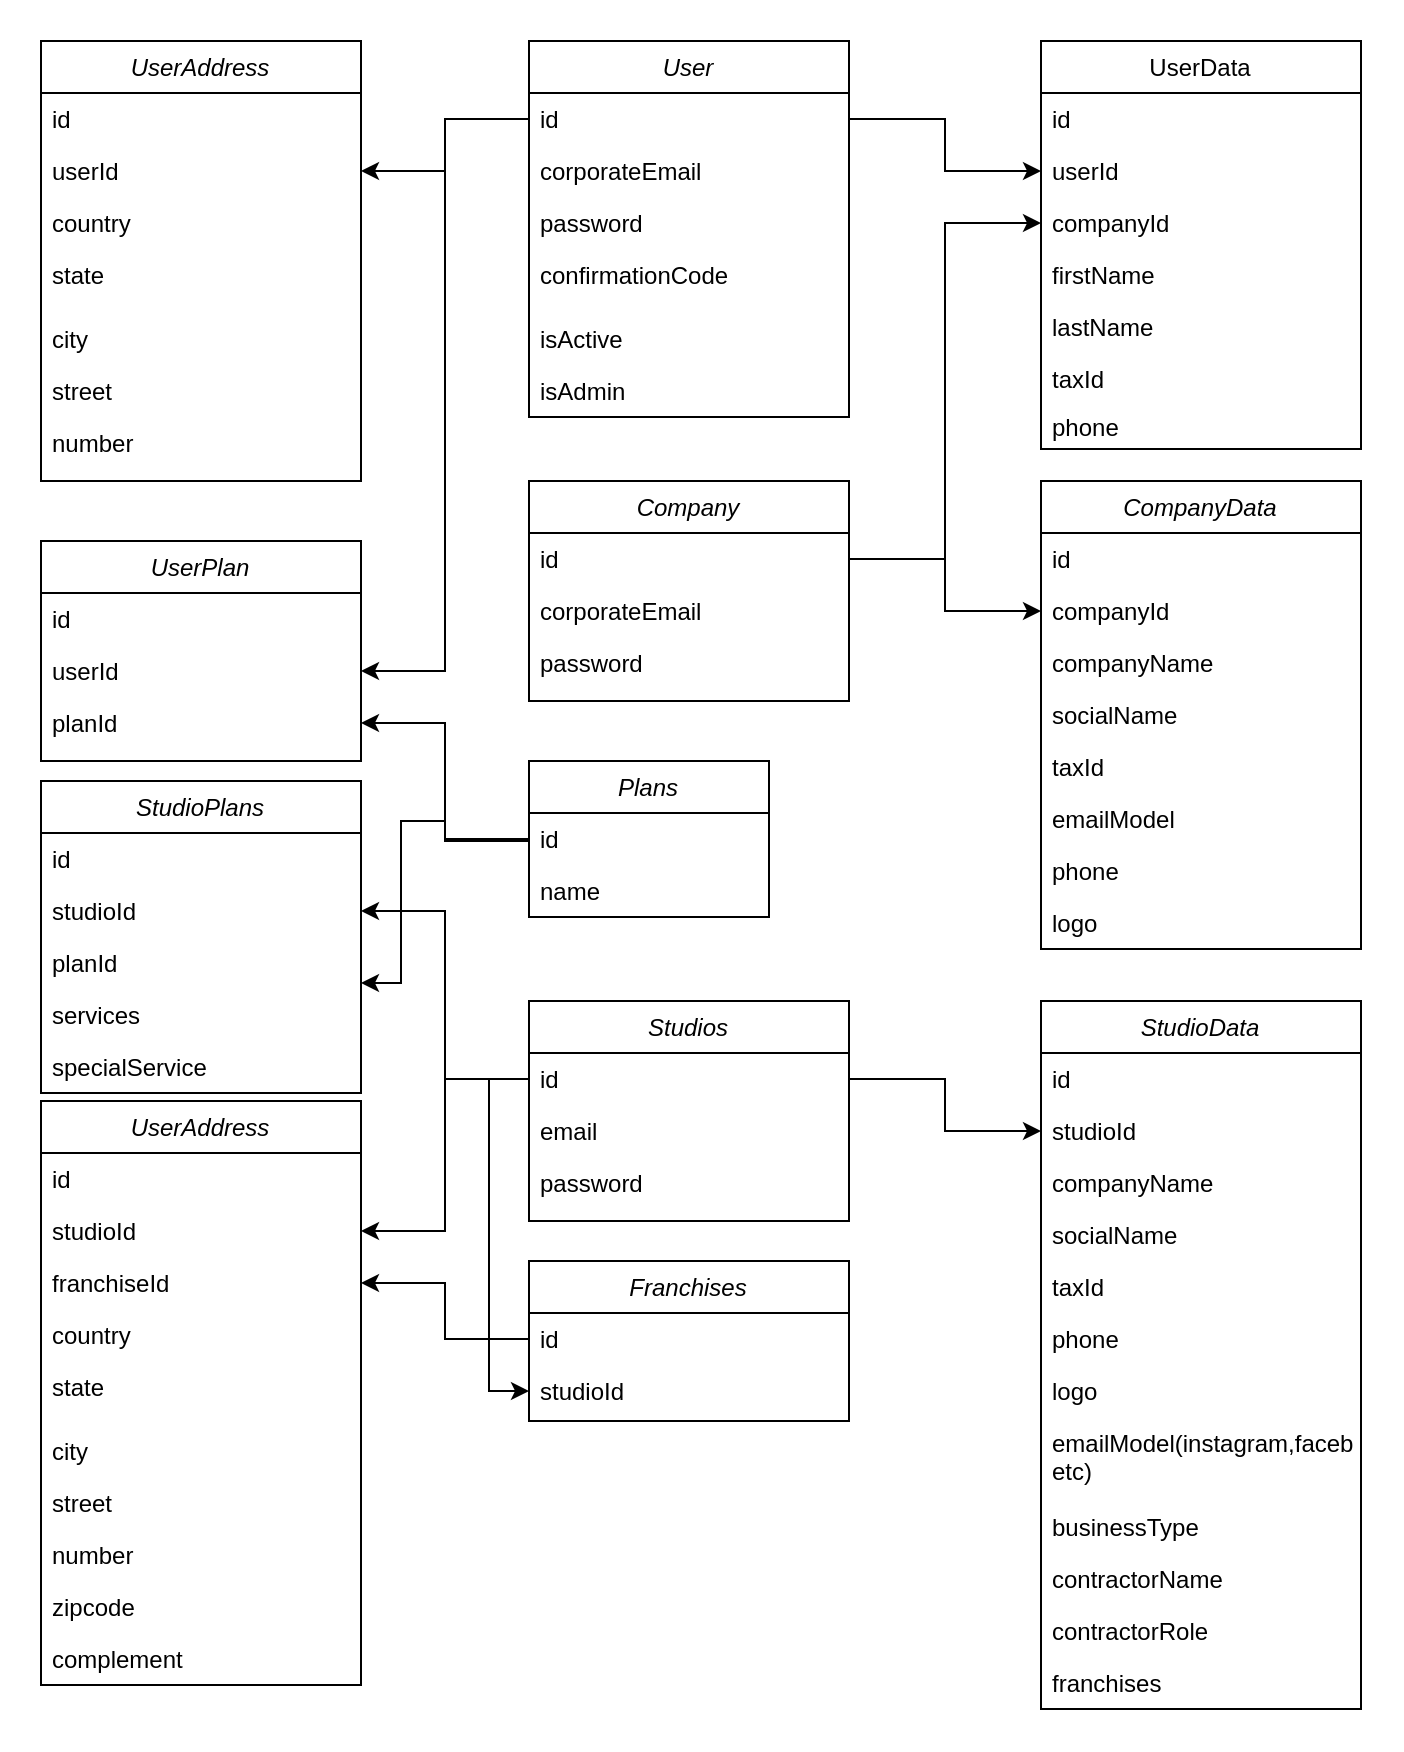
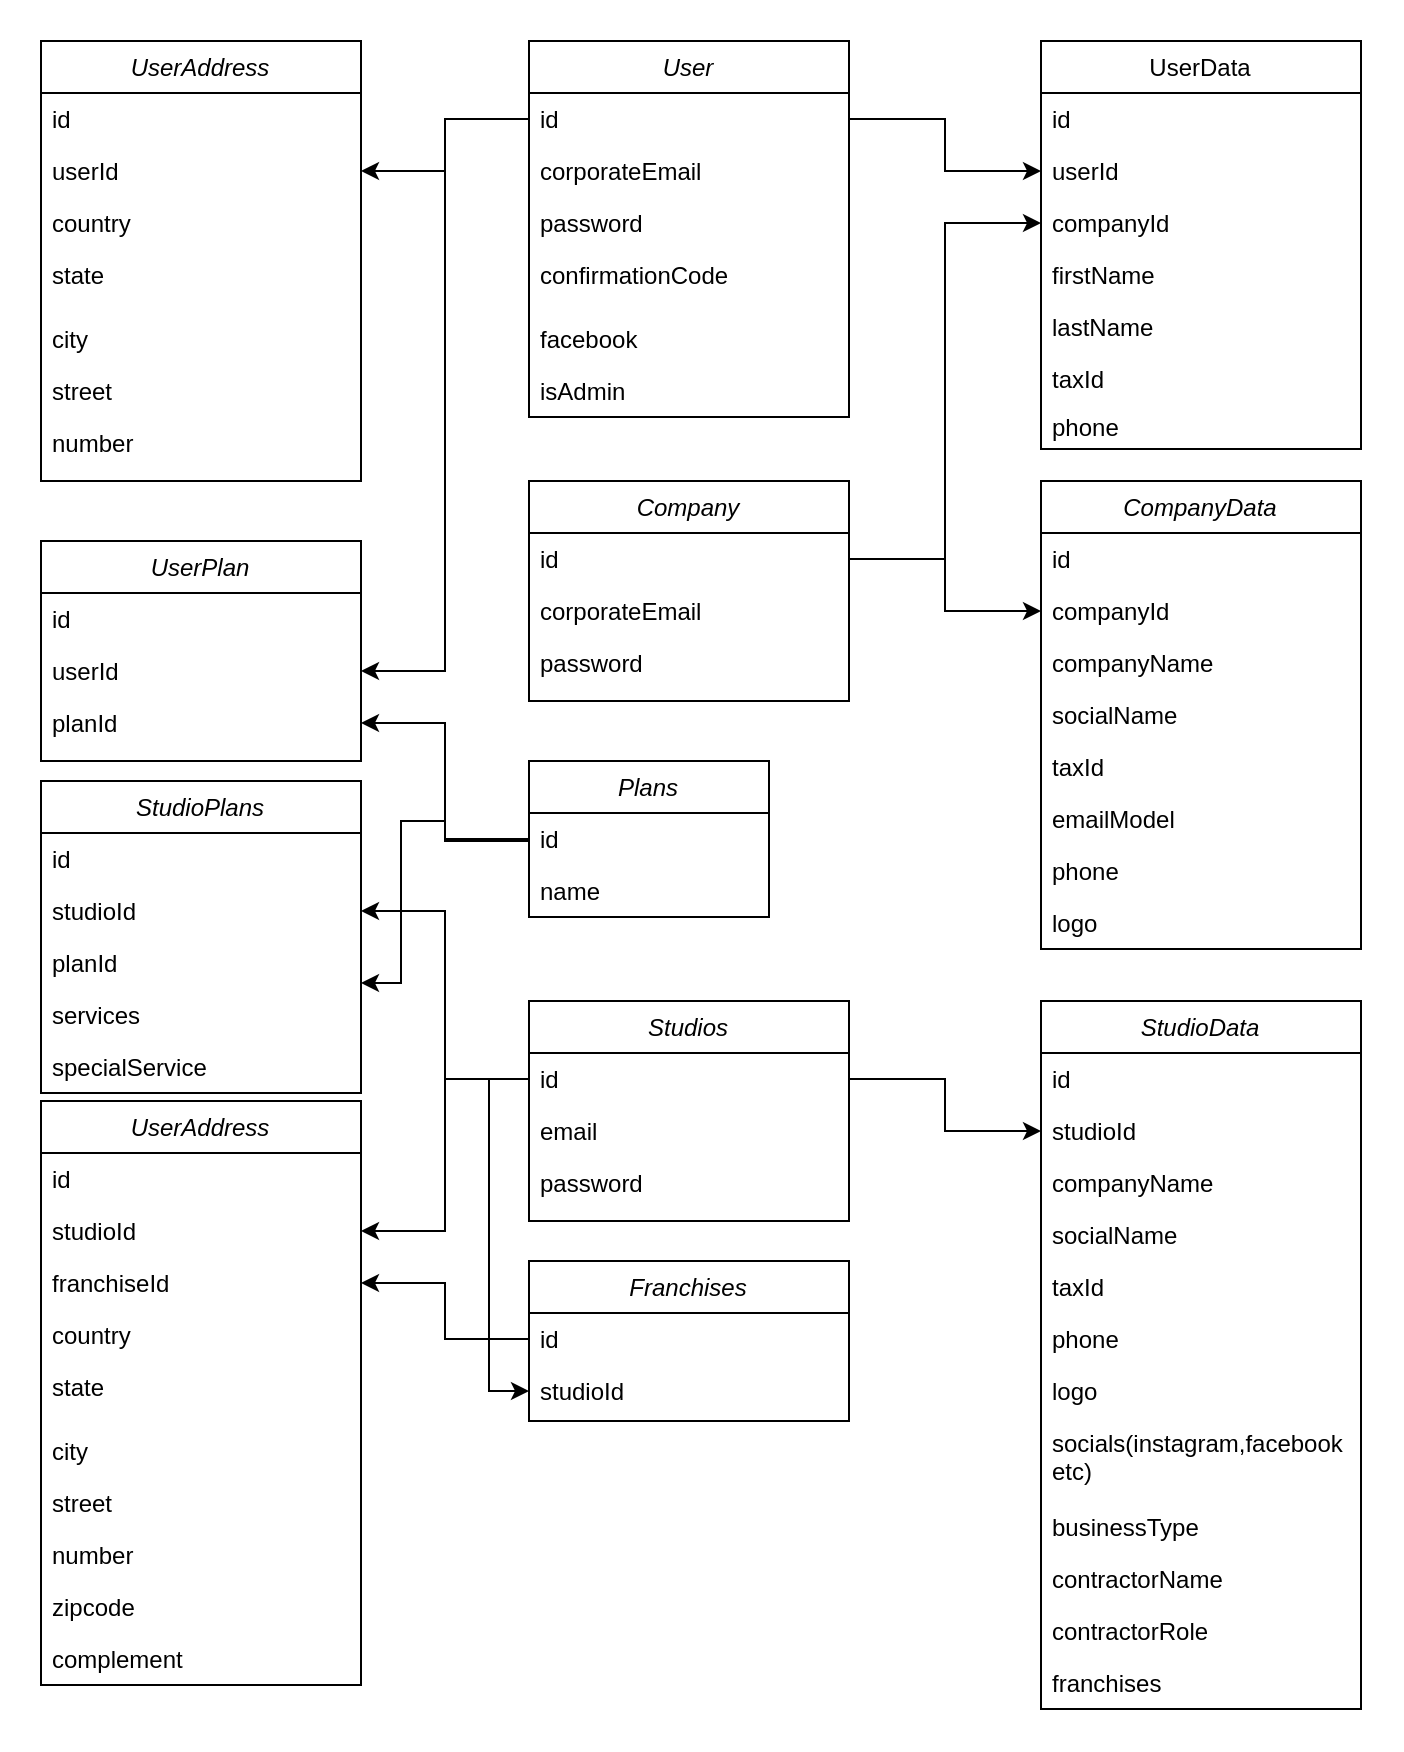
node "isActive": label "isActive" -> "facebook"
node "emailModel(instagram,facebook etc)": label "emailModel(instagram,facebook etc)" -> "socials(instagram,facebook etc)"
